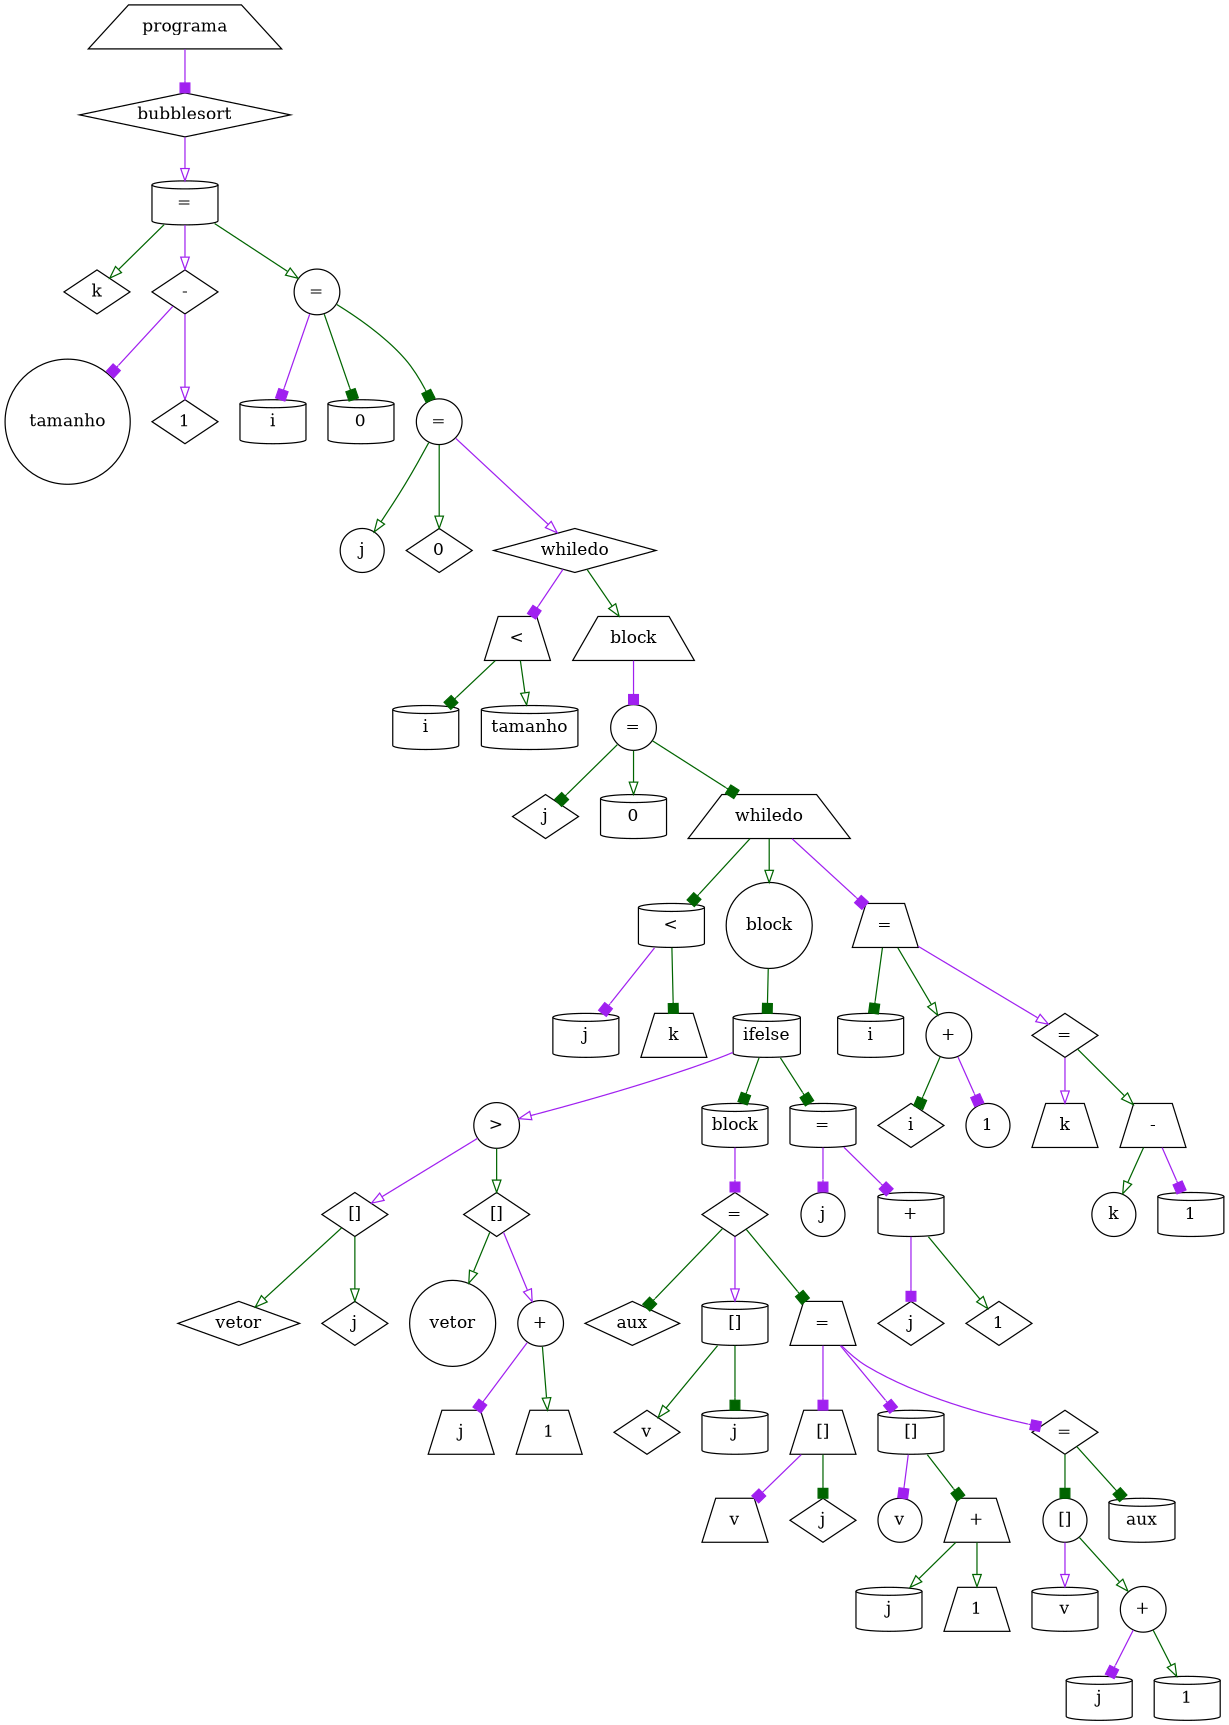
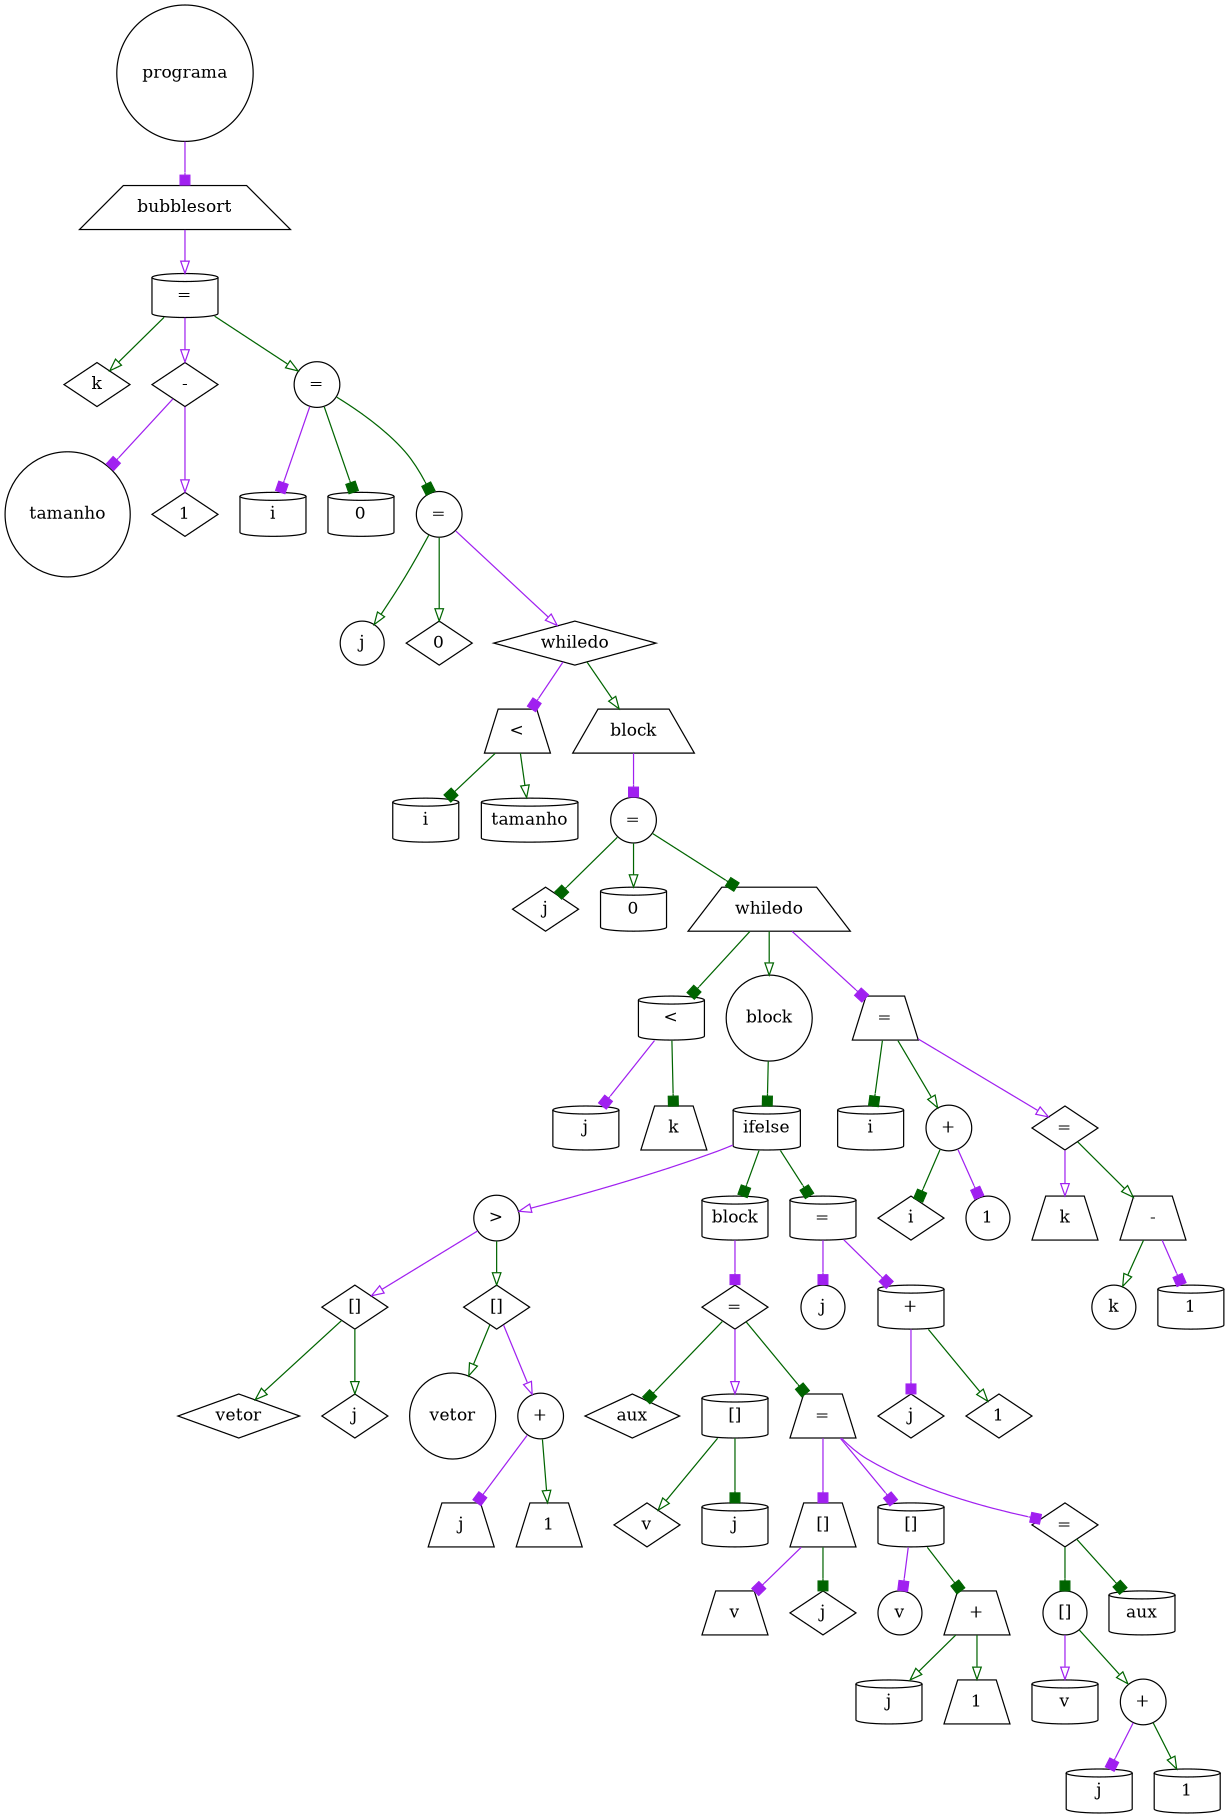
node "programa": shape trapezium -> circle
node "bubblesort": shape diamond -> trapezium
